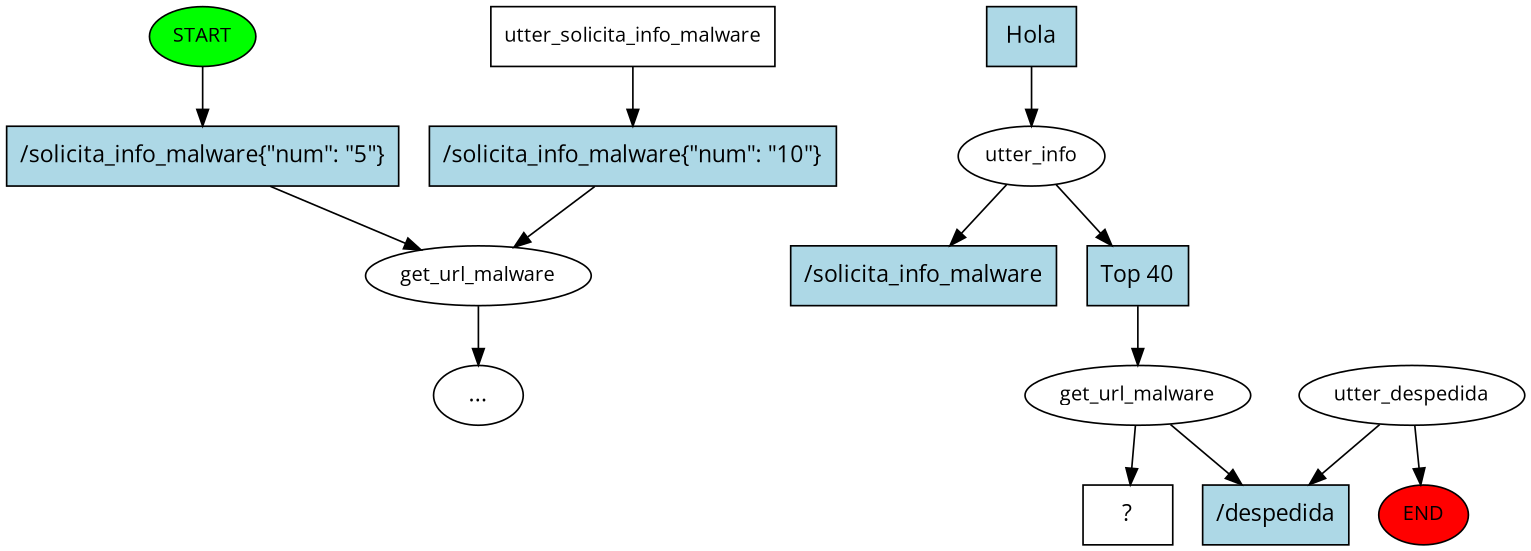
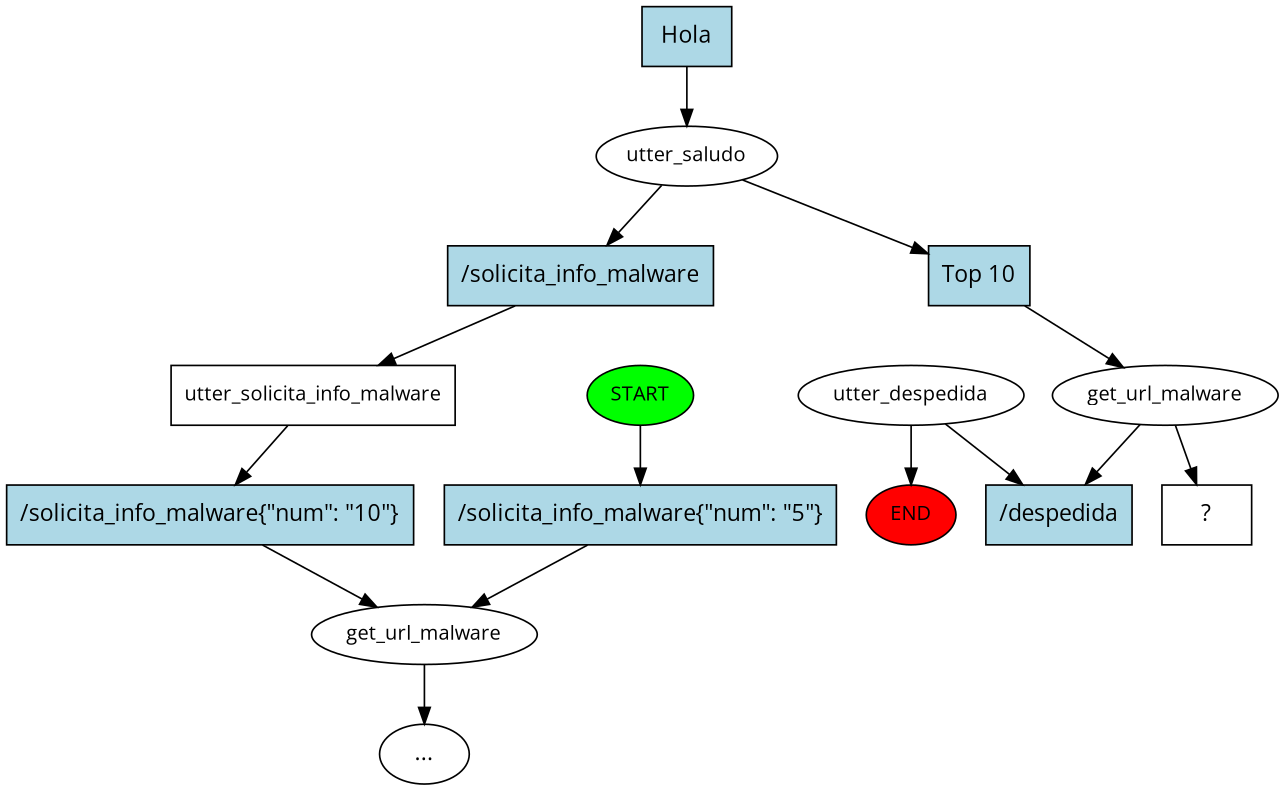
node "utter_info": label "utter_info" -> "utter_saludo"
node "Top 40": label "Top 40" -> "Top 10"
edge "/solicita_info_malware" -> "utter_solicita_info_malware": added
